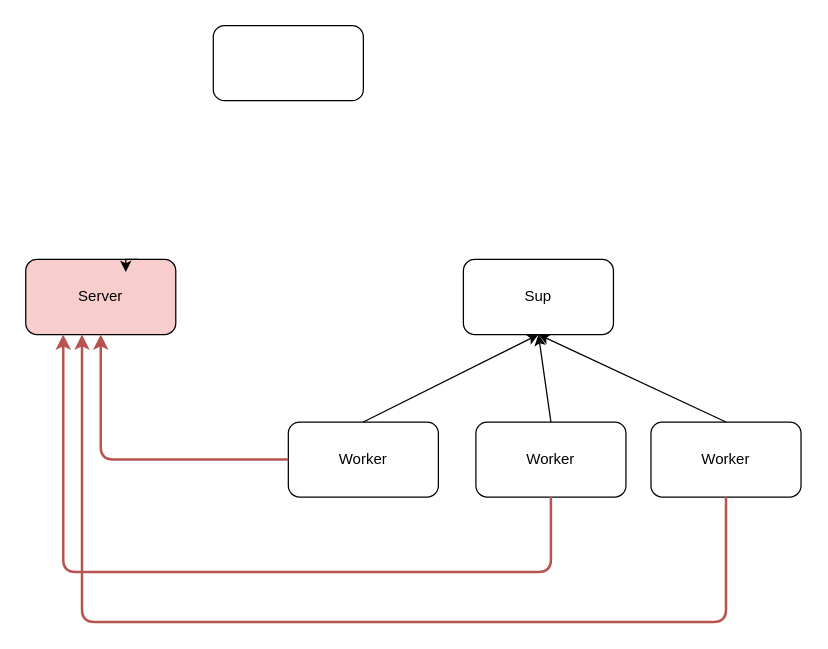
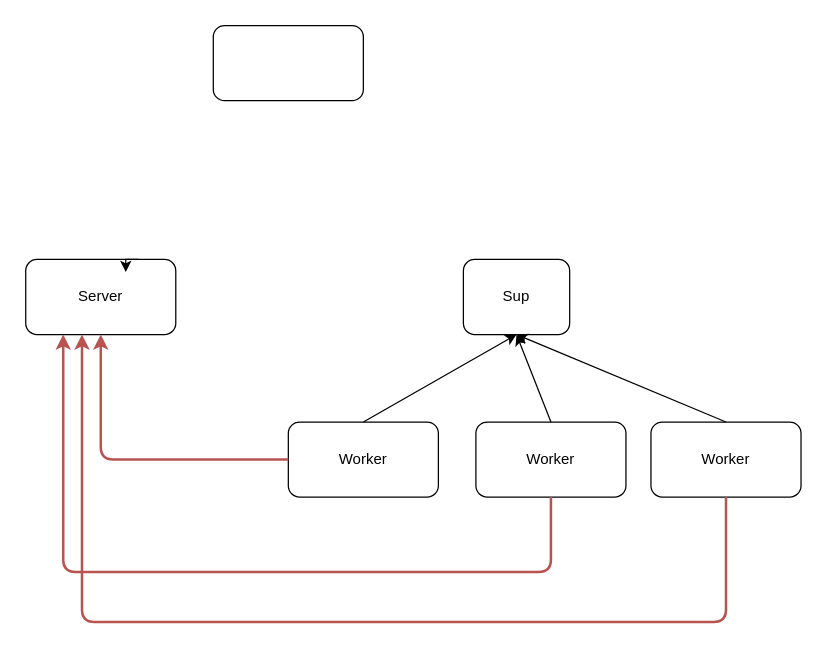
node "Server": fillcolor #f8cecc -> #ffffff
node "Sup": size 150x75 -> 106x75
